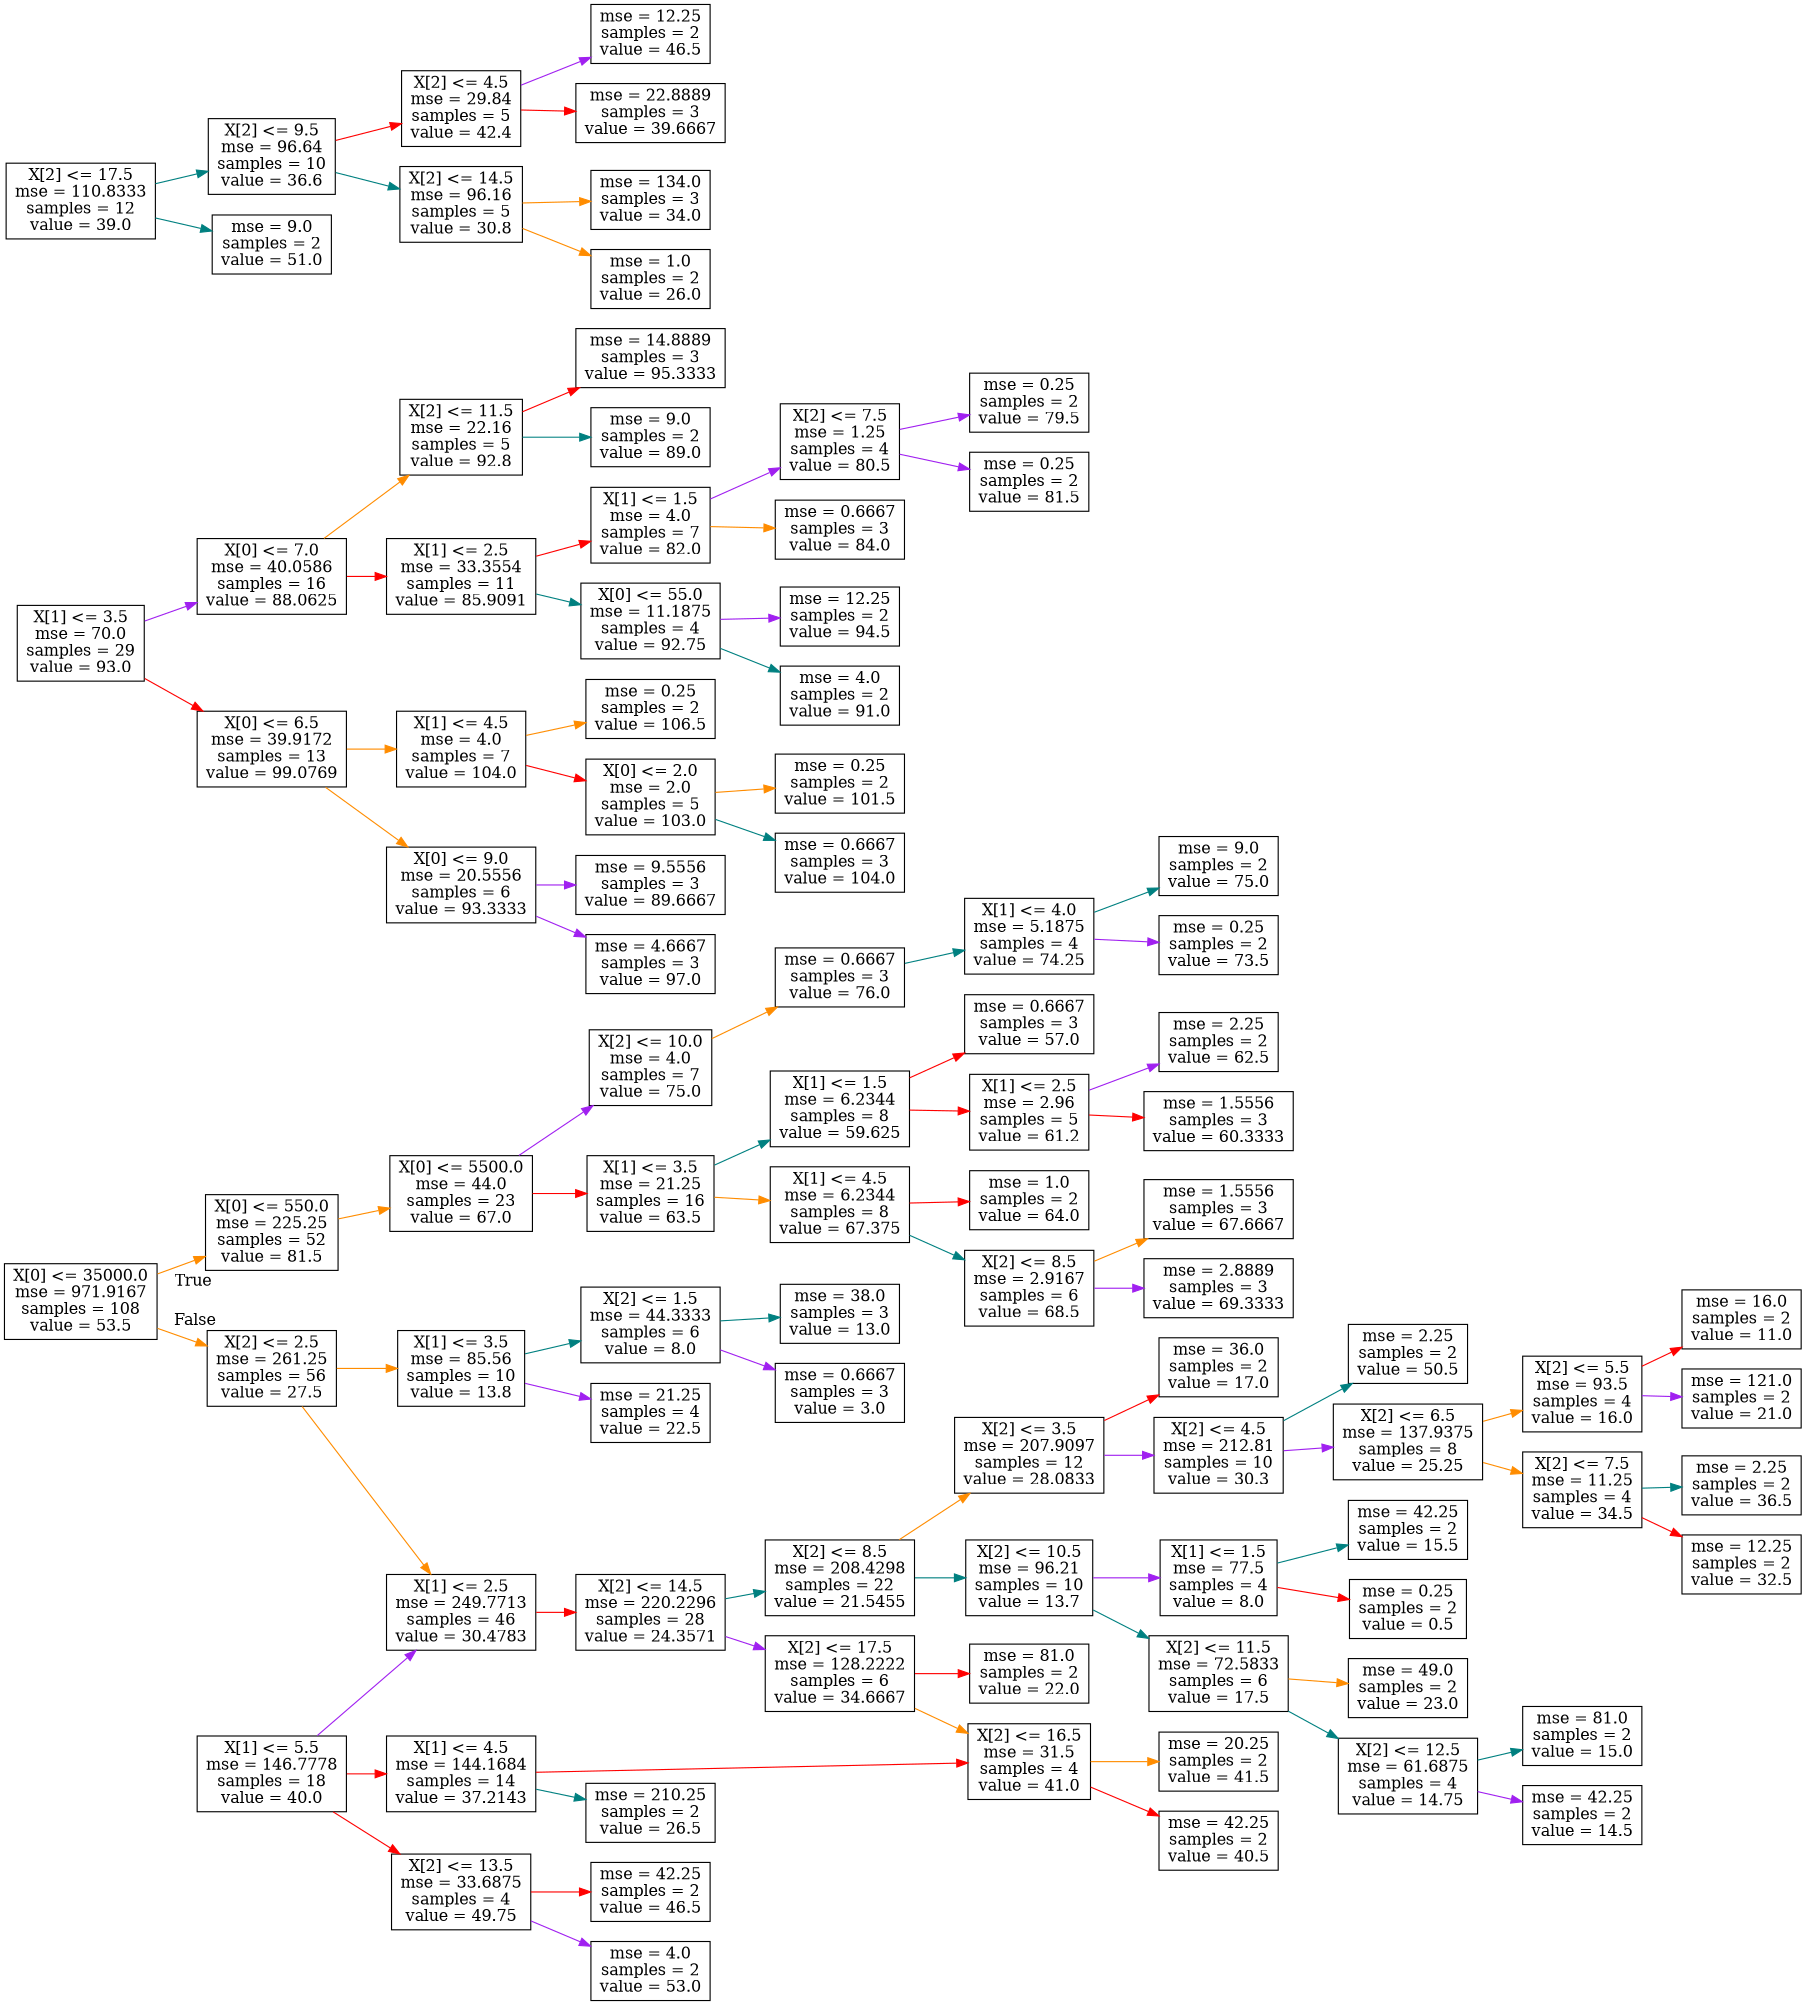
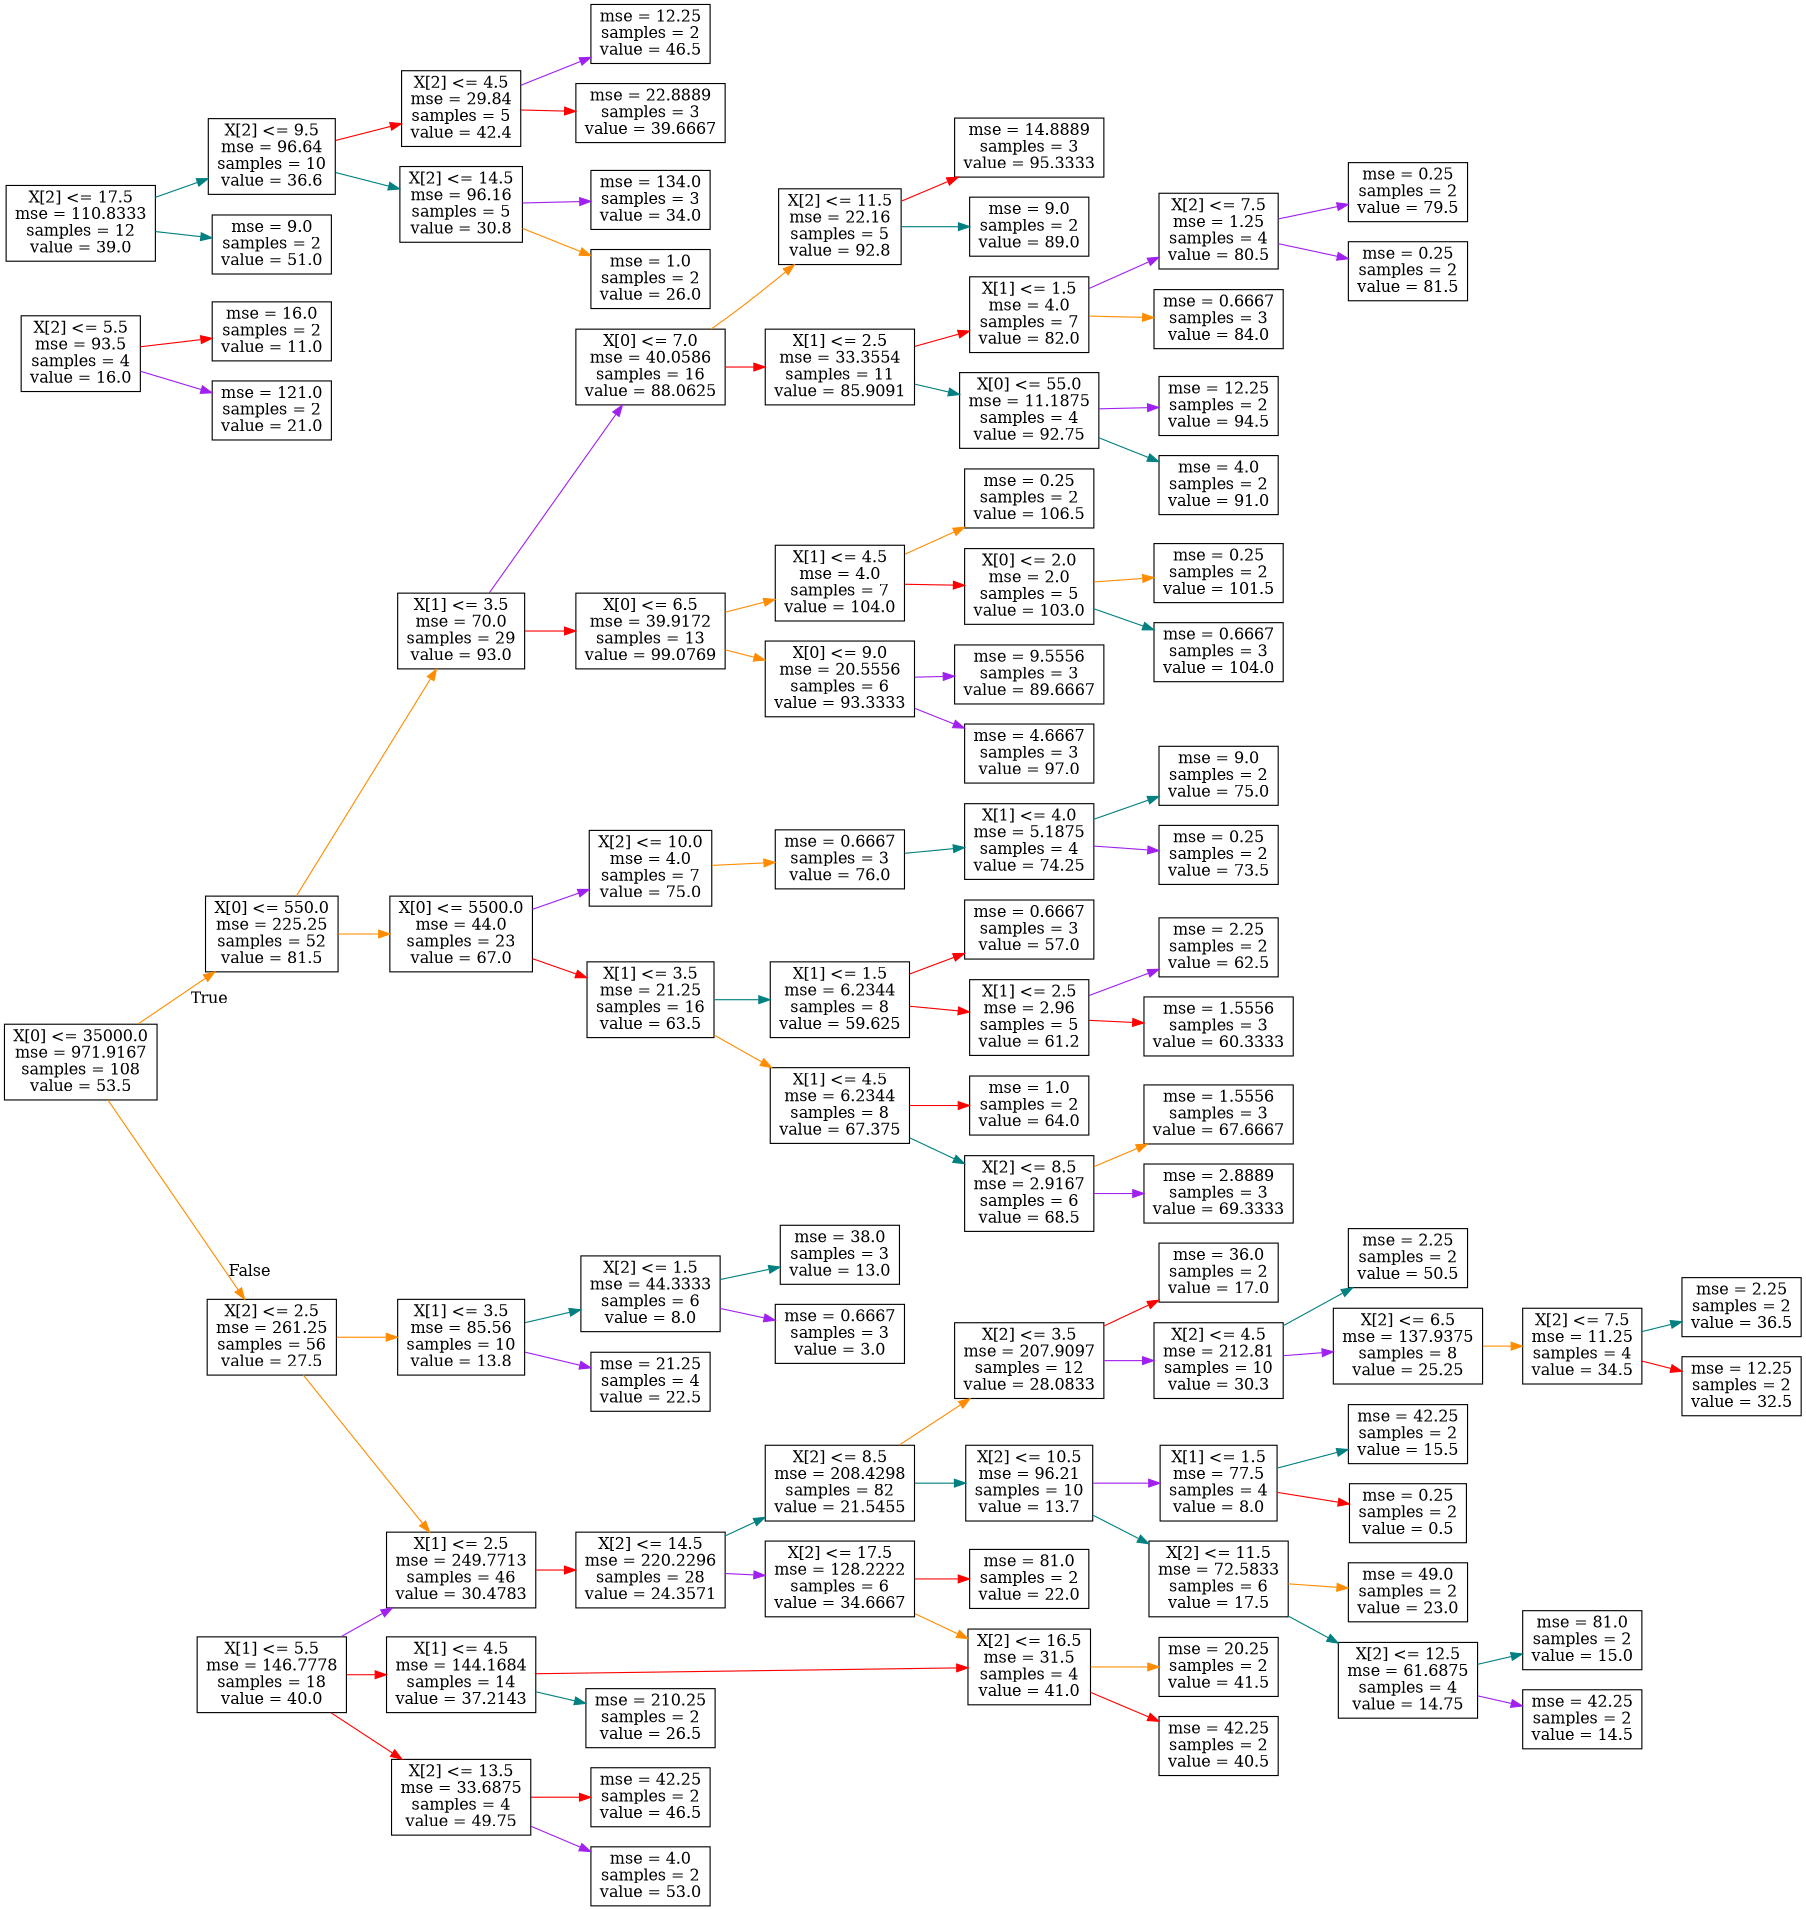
edge "X[2] <= 14.5 mse = 96.16 samples = 5 value = 30.8" -> "mse = 134.0 samples = 3 value = 34.0": color darkorange -> purple
edge "X[0] <= 550.0 mse = 225.25 samples = 52 value = 81.5" -> "X[1] <= 3.5 mse = 70.0 samples = 29 value = 93.0": added
edge "X[2] <= 6.5 mse = 137.9375 samples = 8 value = 25.25" -> "X[2] <= 5.5 mse = 93.5 samples = 4 value = 16.0": removed
node "X[2] <= 8.5 mse = 208.4298 samples = 22 value = 21.5455": label "X[2] <= 8.5 mse = 208.4298 samples = 22 value = 21.5455" -> "X[2] <= 8.5 mse = 208.4298 samples = 82 value = 21.5455"
